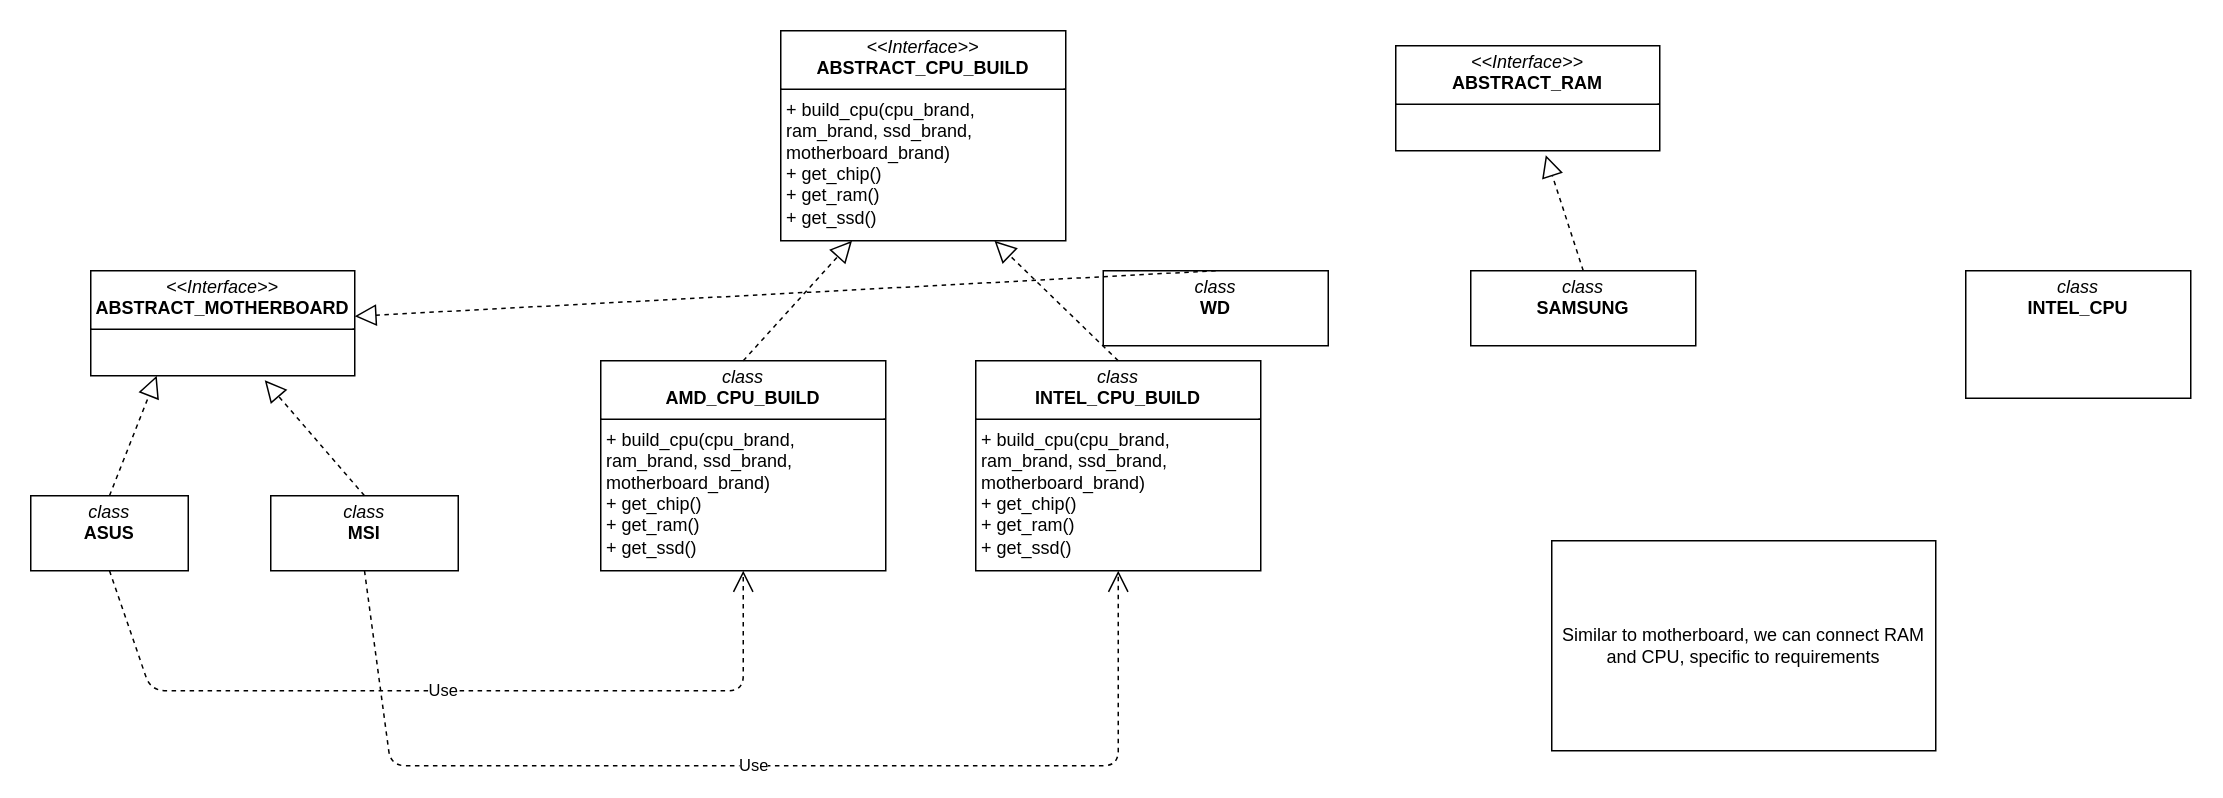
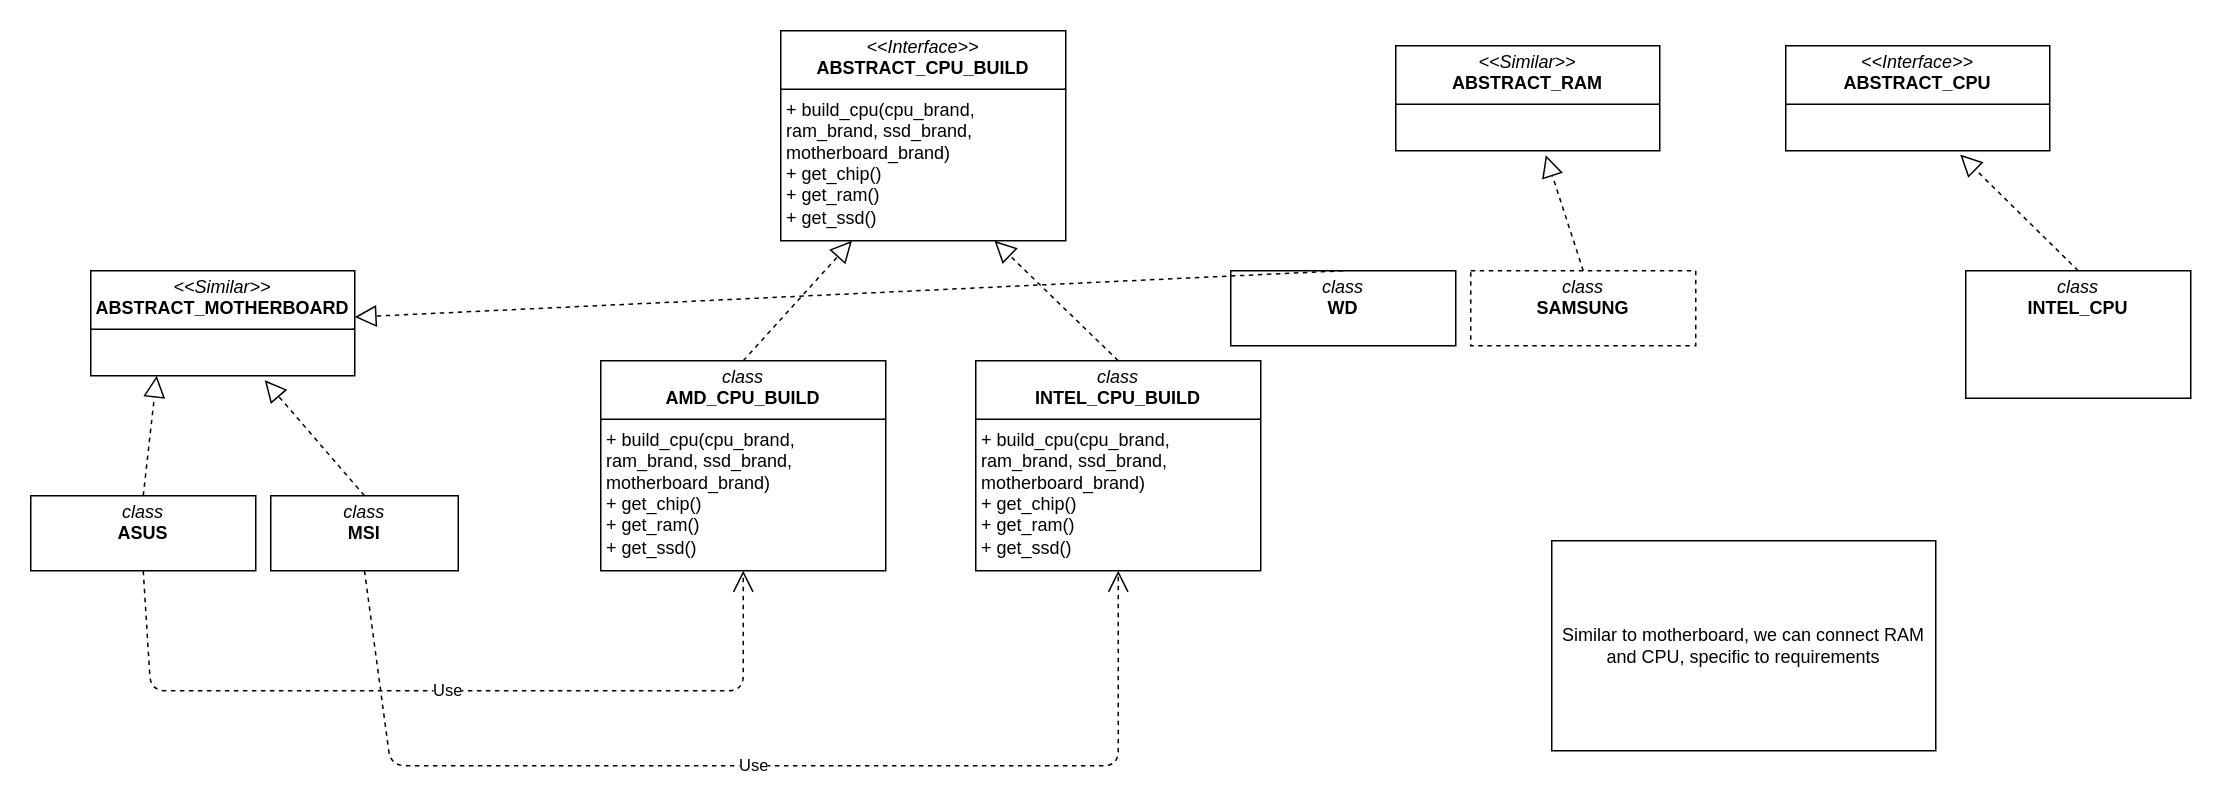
node "<<Interface>> ABSTRACT_RAM": label "<<Interface>> ABSTRACT_RAM" -> "<<Similar>> ABSTRACT_RAM"
node "<<Interface>> ABSTRACT_CPU": added
edge "class INTEL_CPU" -> "<<Interface>> ABSTRACT_CPU": added
node "<<Interface>> ABSTRACT_MOTHERBOARD": label "<<Interface>> ABSTRACT_MOTHERBOARD" -> "<<Similar>> ABSTRACT_MOTHERBOARD"
node "class WD": moved (1216, 308) -> (1343, 308)
node "class SAMSUNG": style solid -> dashed
node "class ASUS": size 158x75 -> 225x75
